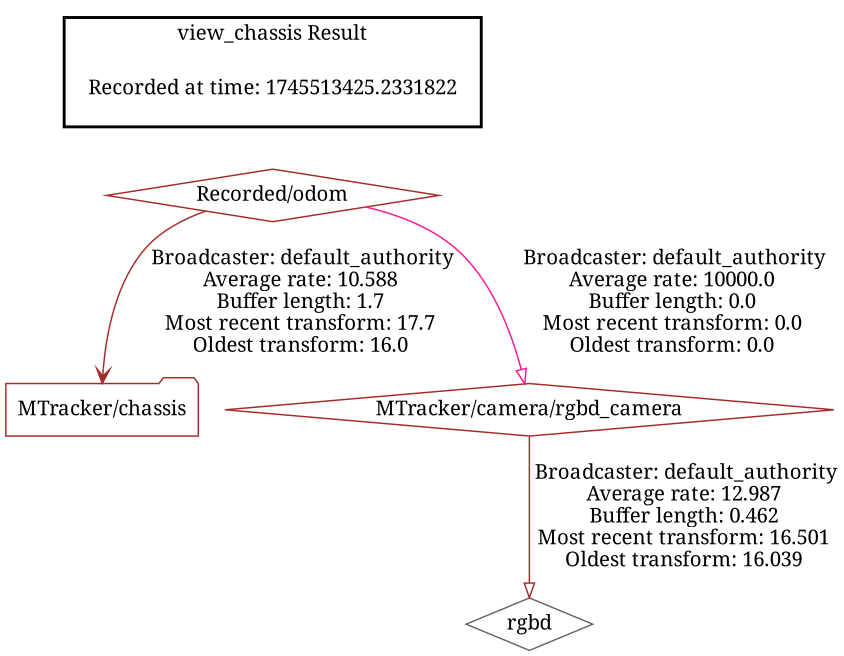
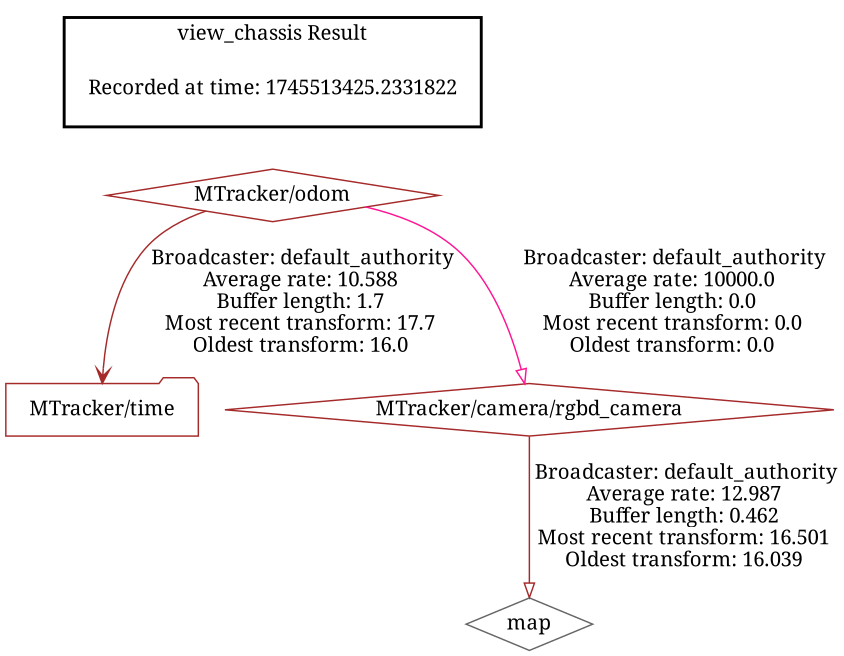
node "Recorded/odom": label "Recorded/odom" -> "MTracker/odom"
node "MTracker/chassis": label "MTracker/chassis" -> "MTracker/time"
node "rgbd": label "rgbd" -> "map"
